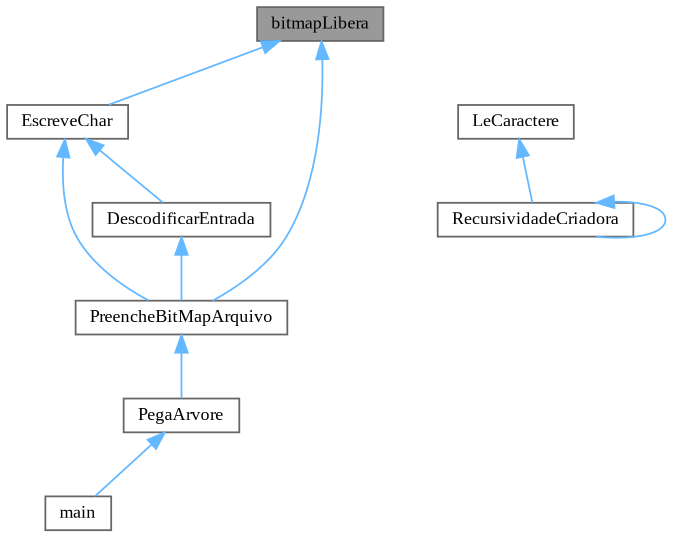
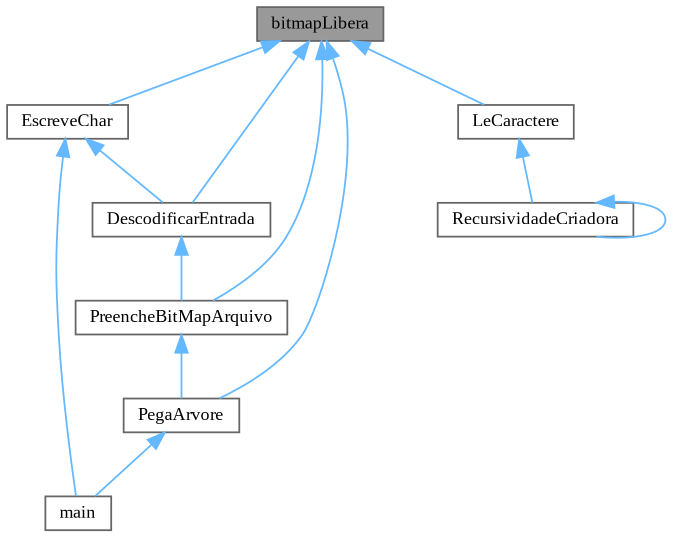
edge "LeCaractere" -> "bitmapLibera": added
edge "DescodificarEntrada" -> "bitmapLibera": added
edge "PreencheBitMapArquivo" -> "EscreveChar": now "main" -> "EscreveChar"
edge "PegaArvore" -> "bitmapLibera": added
